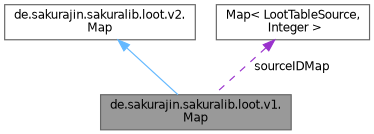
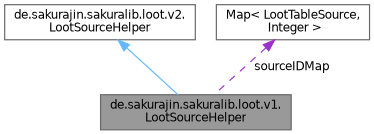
node "de.sakurajin.sakuralib.loot.v2. Map": label "de.sakurajin.sakuralib.loot.v2. Map" -> "de.sakurajin.sakuralib.loot.v2. LootSourceHelper"
node "de.sakurajin.sakuralib.loot.v1. Map": label "de.sakurajin.sakuralib.loot.v1. Map" -> "de.sakurajin.sakuralib.loot.v1. LootSourceHelper"
